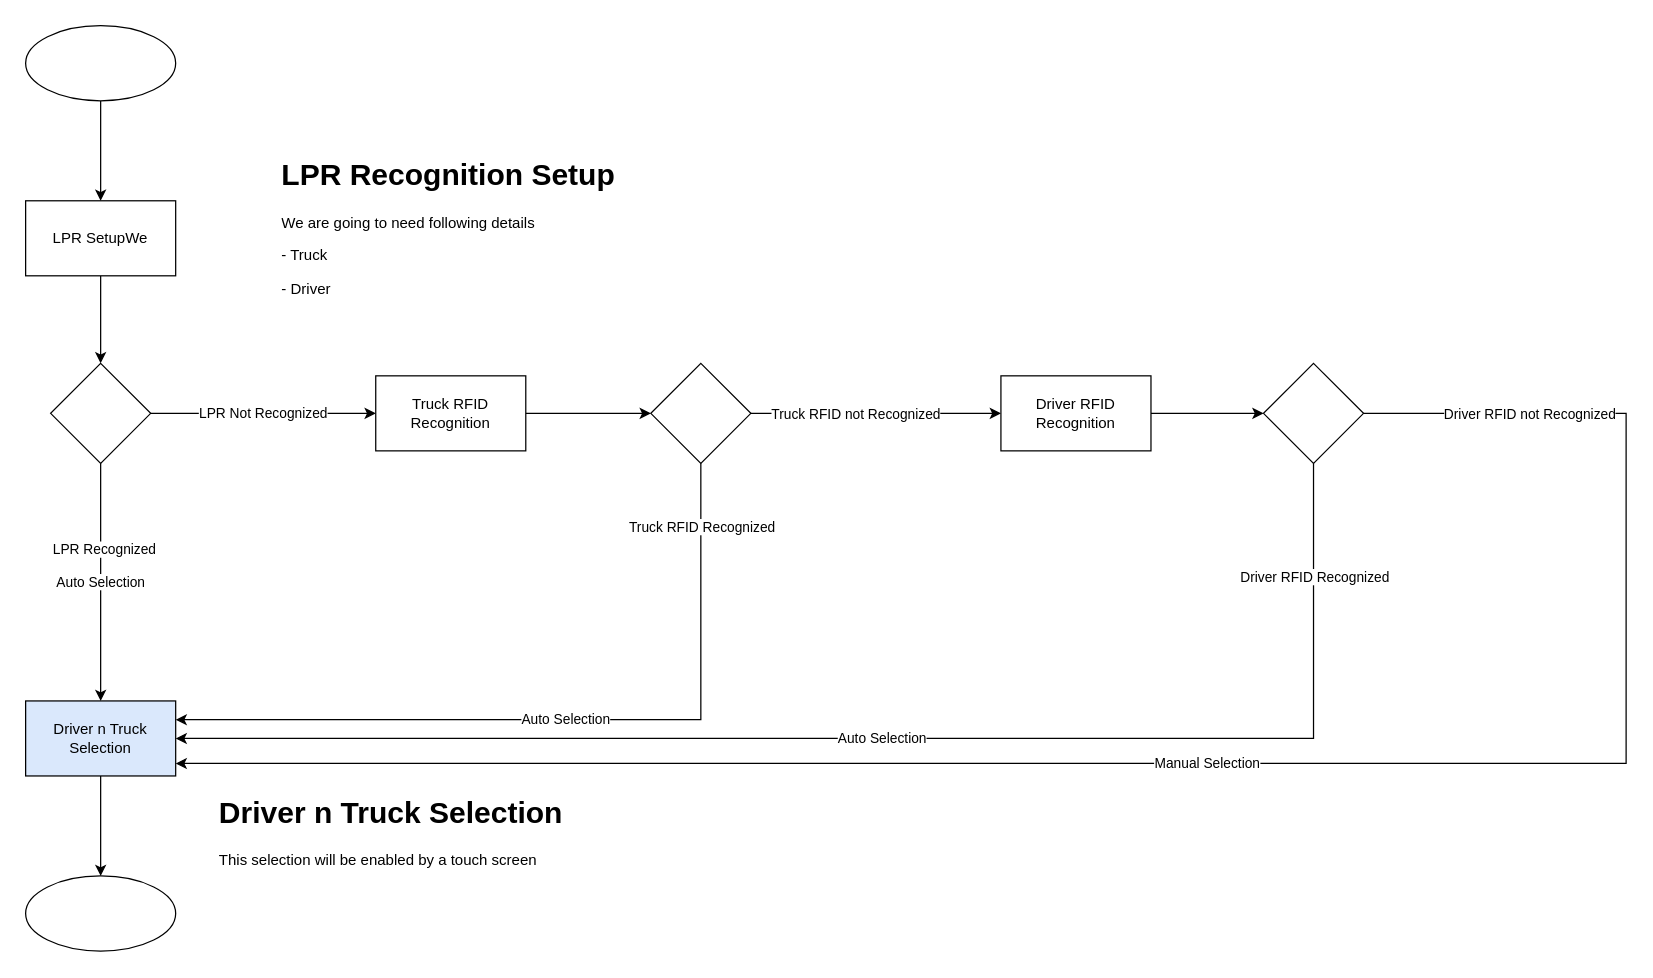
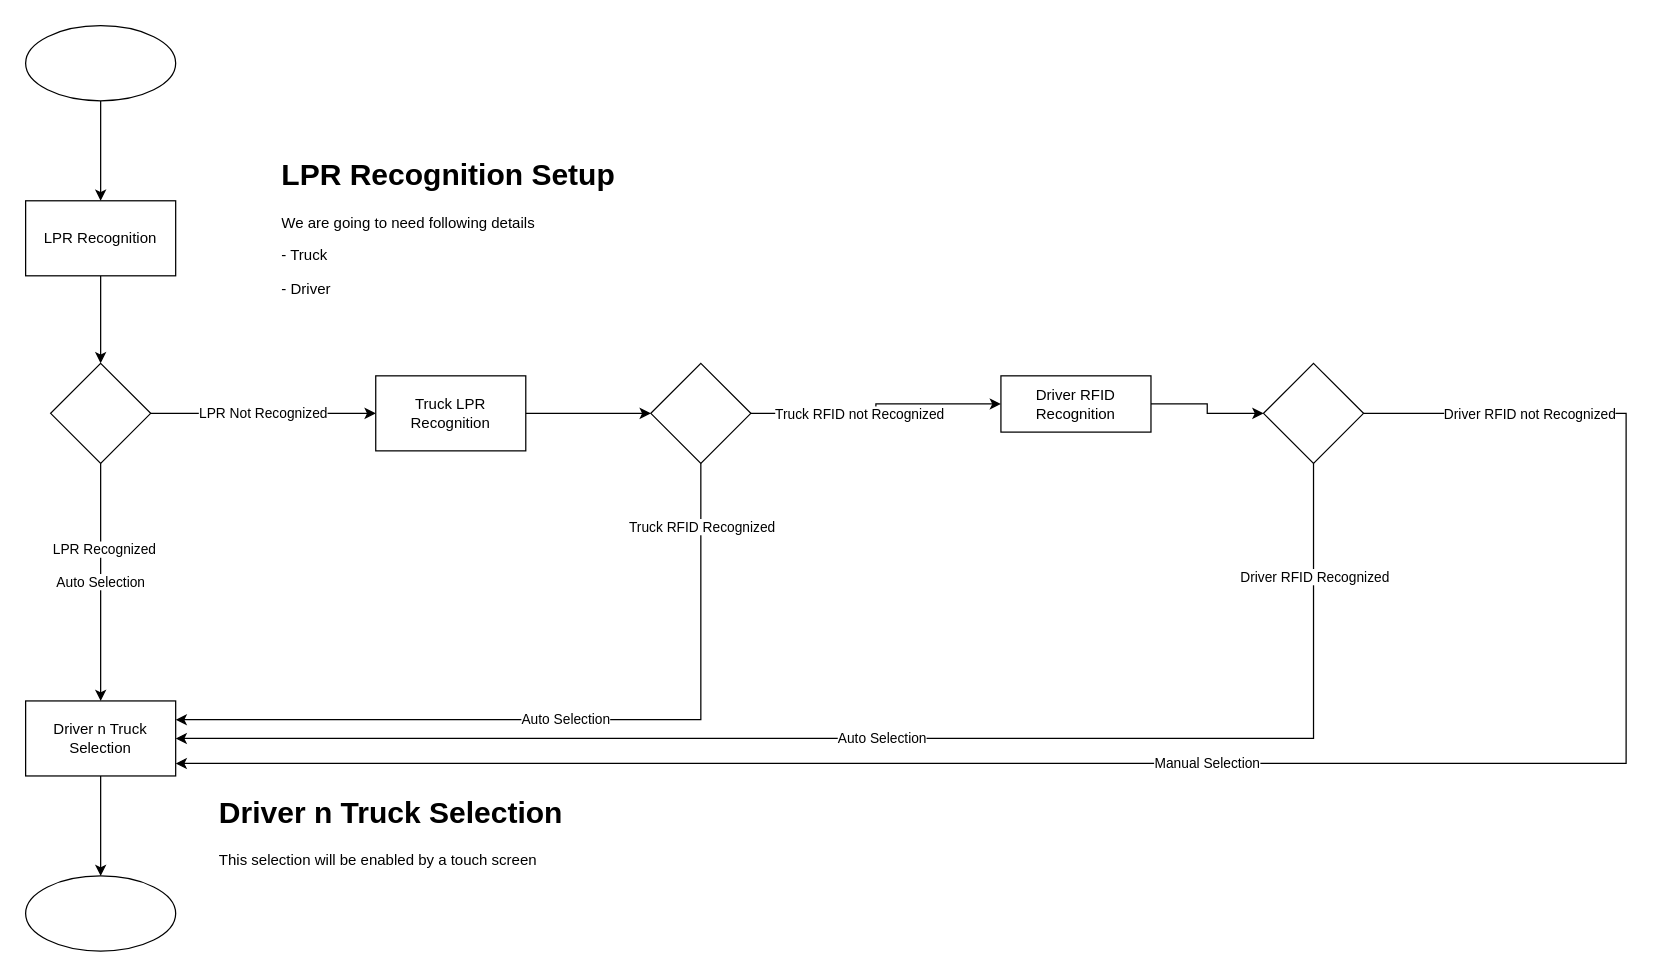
node "LPR SetupWe": label "LPR SetupWe" -> "LPR Recognition"
node "Truck RFID Recognition": label "Truck RFID Recognition" -> "Truck LPR Recognition"
node "Driver RFID Recognition": size 150x75 -> 150x56
node "Driver n Truck Selection": fillcolor #dae8fc -> #ffffff
